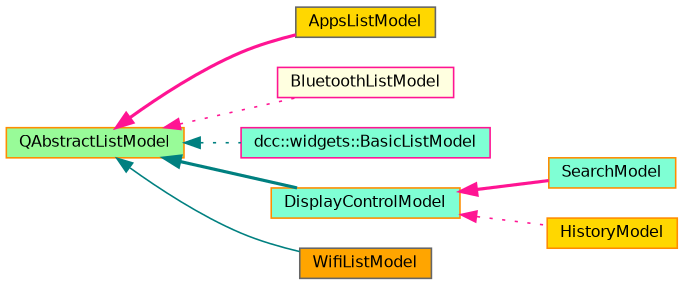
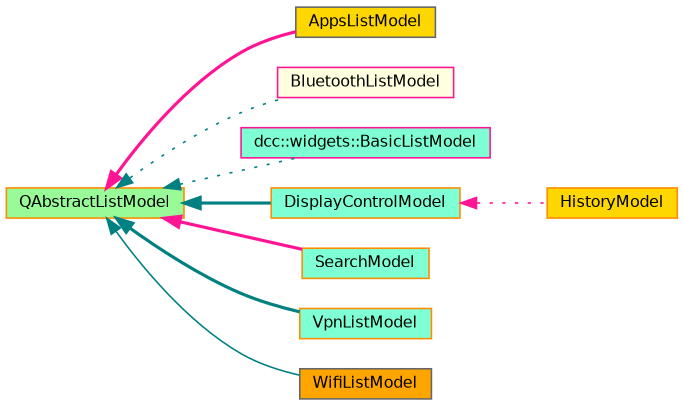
edge "BluetoothListModel" -> "QAbstractListModel": color deeppink -> teal
edge "SearchModel" -> "DisplayControlModel": now "SearchModel" -> "QAbstractListModel"
node "VpnListModel": added
